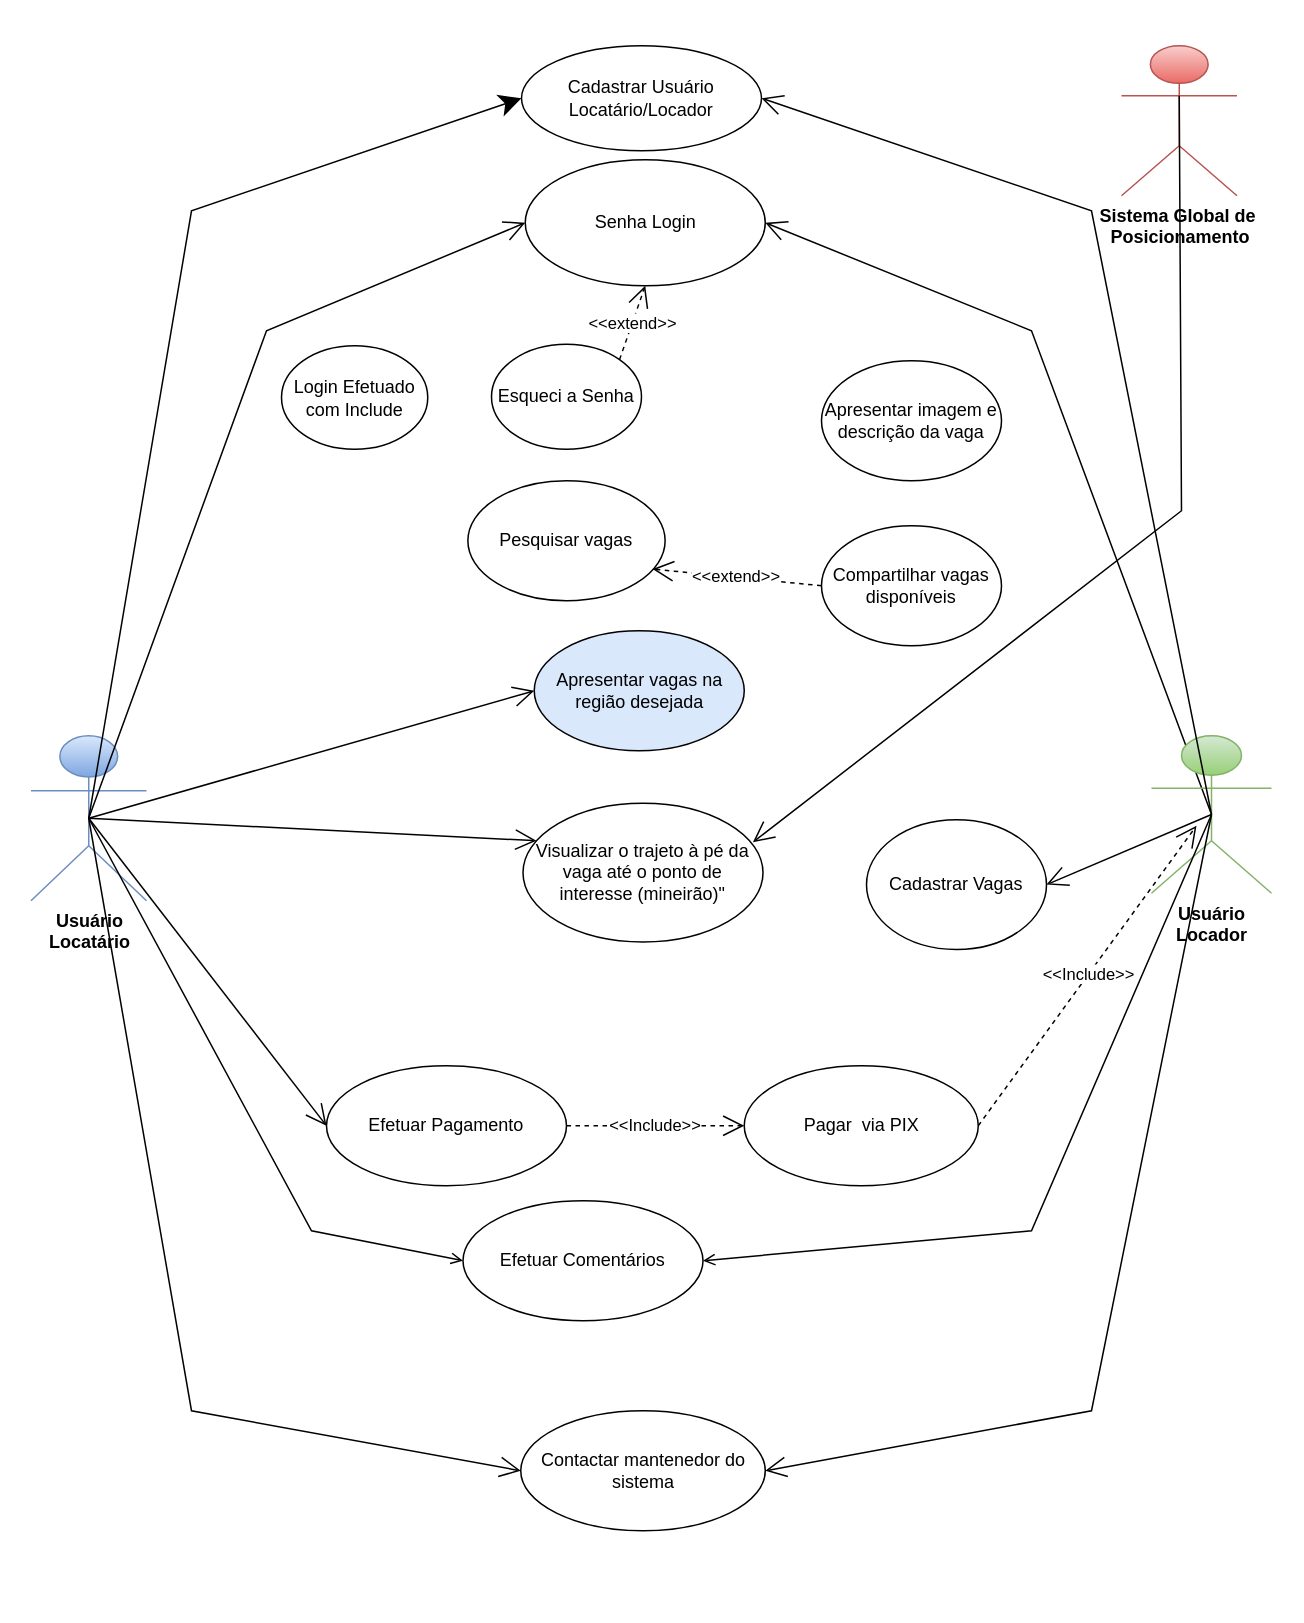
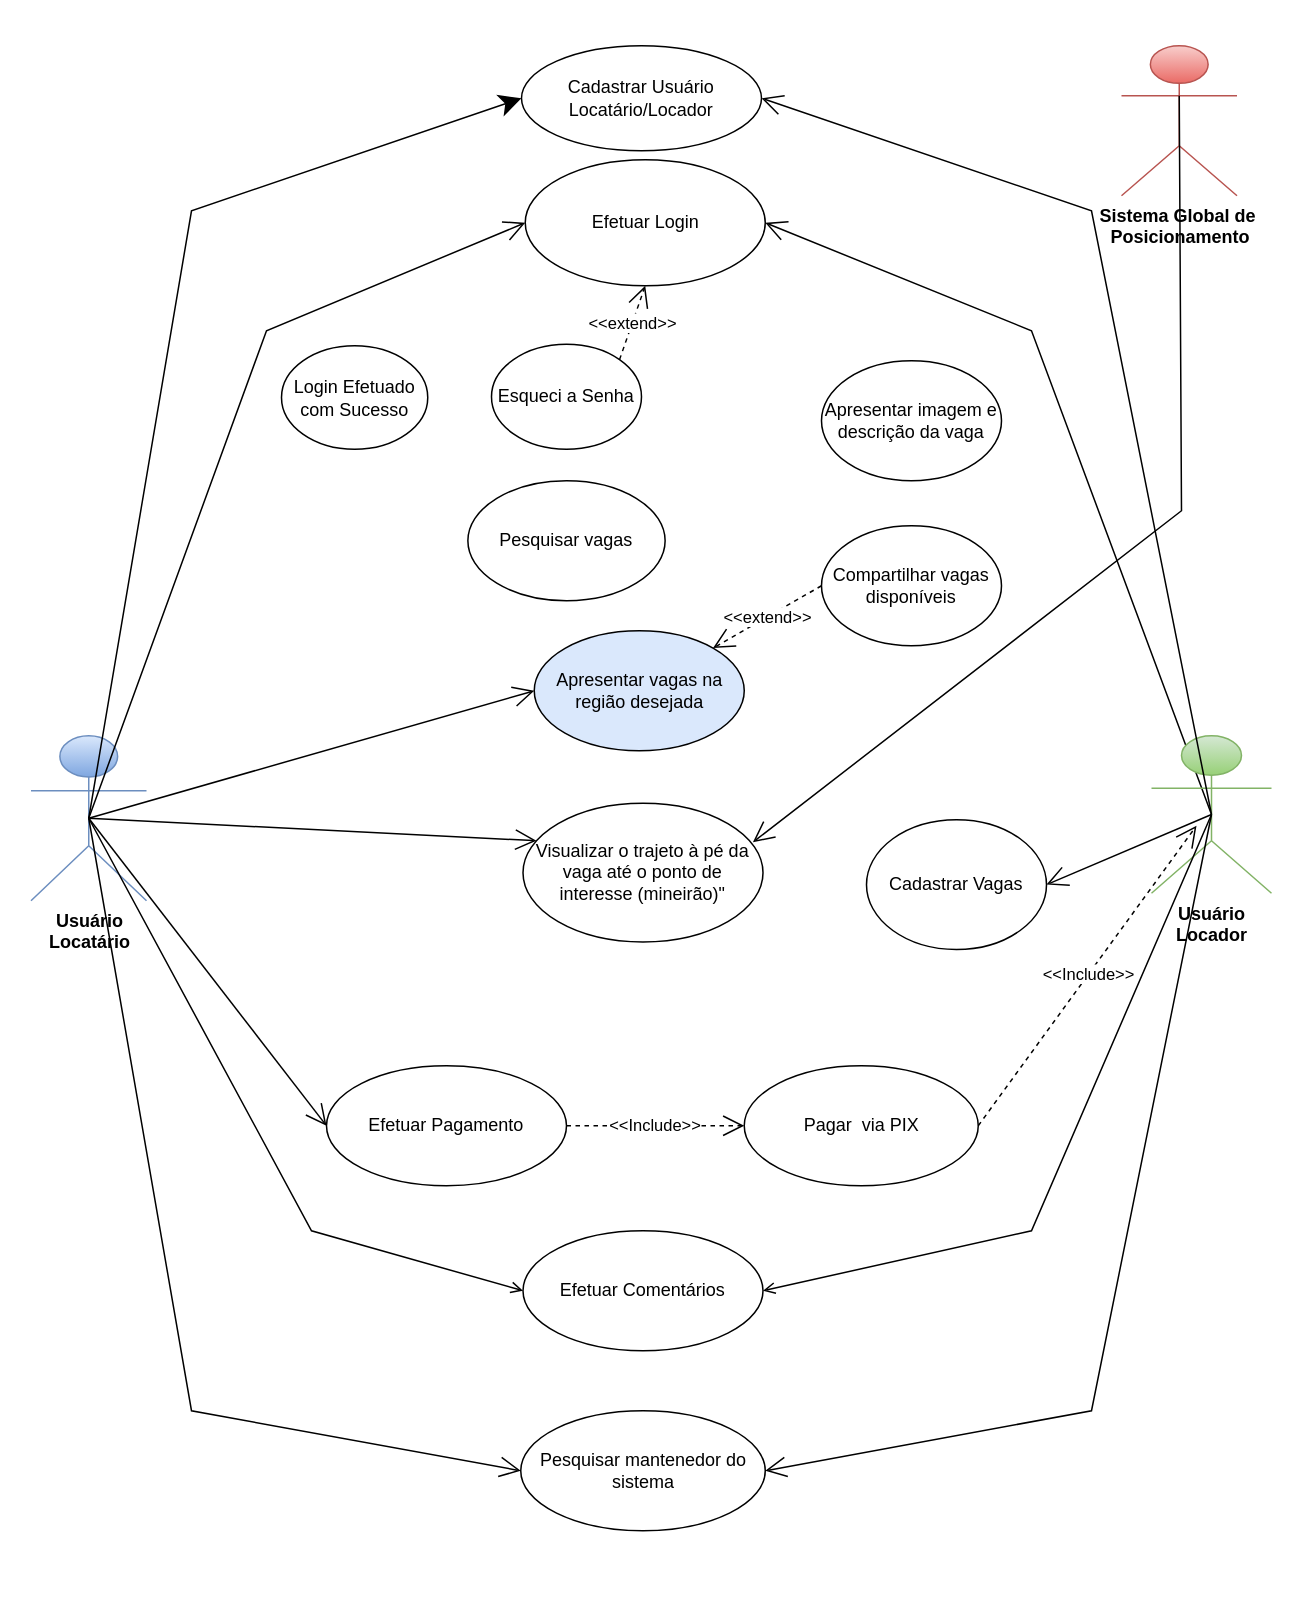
node "Senha Login": label "Senha Login" -> "Efetuar Login"
node "Login Efetuado com Include": label "Login Efetuado com Include" -> "Login Efetuado com Sucesso"
edge "Compartilhar vagas disponíveis" -> "Pesquisar vagas": now "Compartilhar vagas disponíveis" -> "Apresentar vagas na região desejada"
node "Efetuar Comentários": moved (583, 1261) -> (643, 1291)
node "Contactar mantenedor do sistema": label "Contactar mantenedor do sistema" -> "Pesquisar mantenedor do sistema"
